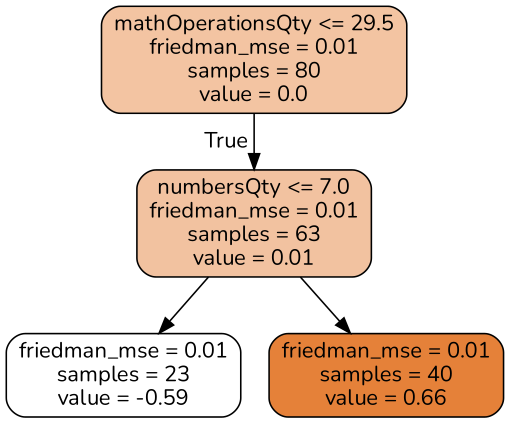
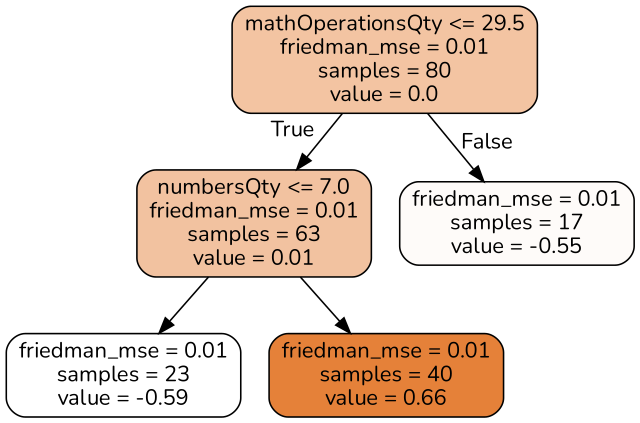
node "friedman_mse = 0.01 samples = 17 value = -0.55": added
